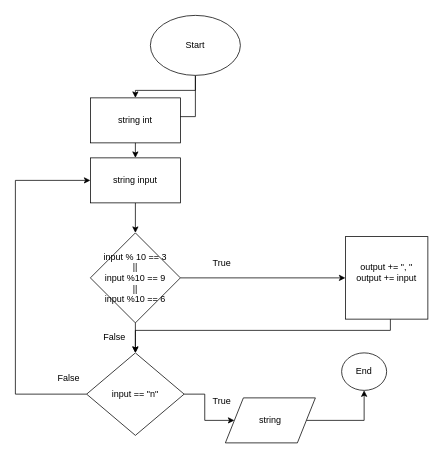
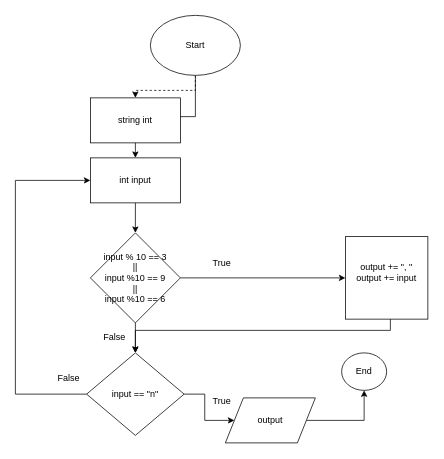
edge "Start" -> "string int": style solid -> dashed
node "string input": label "string input" -> "int input"
node "string": label "string" -> "output"
